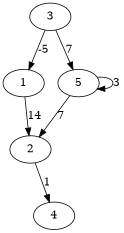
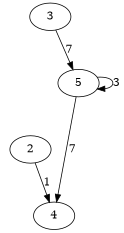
node "1": removed
edge "5" -> "2": now "5" -> "4"
